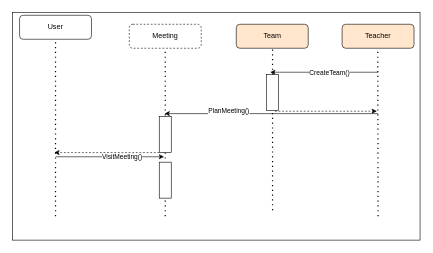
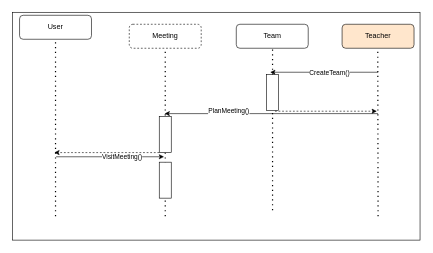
node "Team": fillcolor #ffe6cc -> #ffffff
